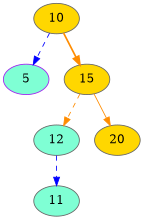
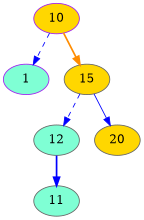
node "10": color gray40 -> purple
node "5": label "5" -> "1"
edge "15" -> "12": color darkorange -> blue
edge "15" -> "20": color darkorange -> blue
edge "12" -> "11": style dashed -> bold
